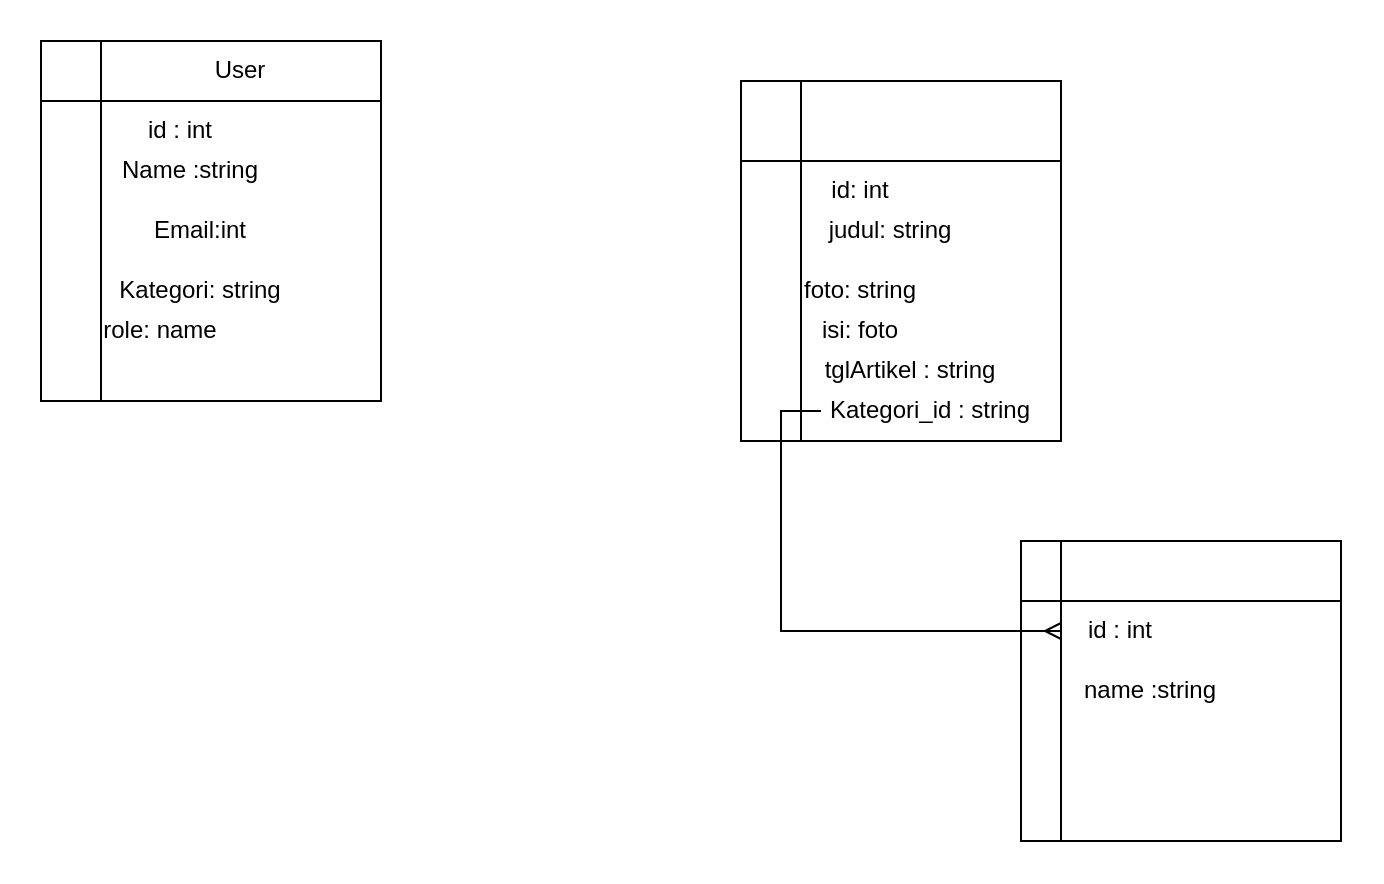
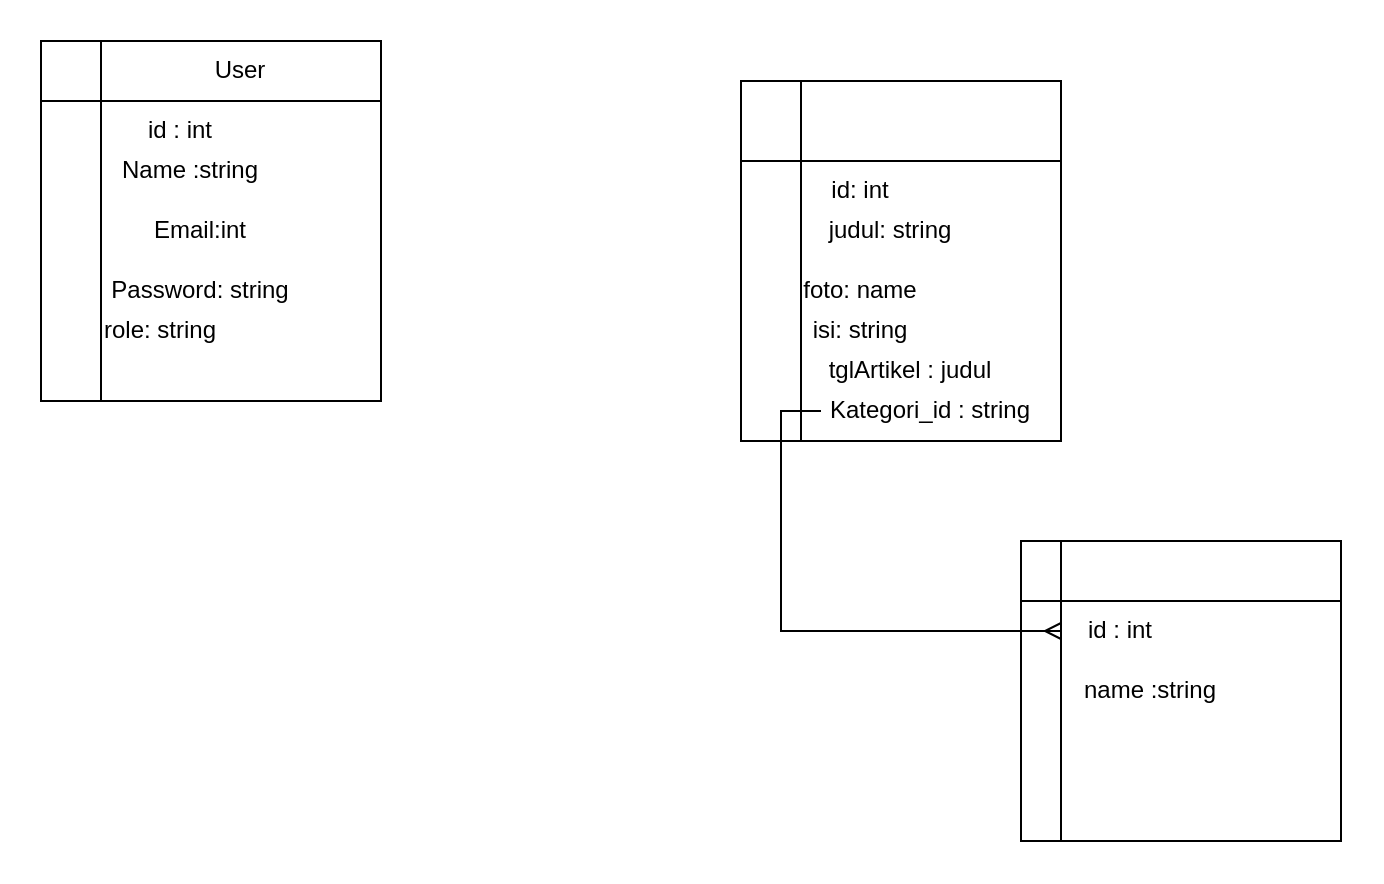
node "Kategori: string": label "Kategori: string" -> "Password: string"
node "foto: string": label "foto: string" -> "foto: name"
node "role: name": label "role: name" -> "role: string"
node "isi: foto": label "isi: foto" -> "isi: string"
node "tglArtikel : string": label "tglArtikel : string" -> "tglArtikel : judul"
